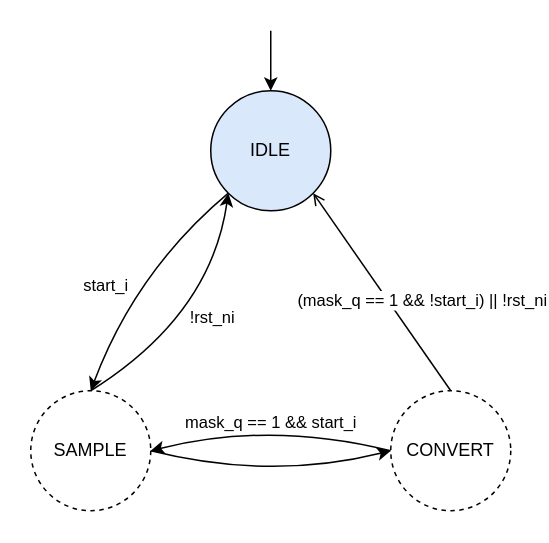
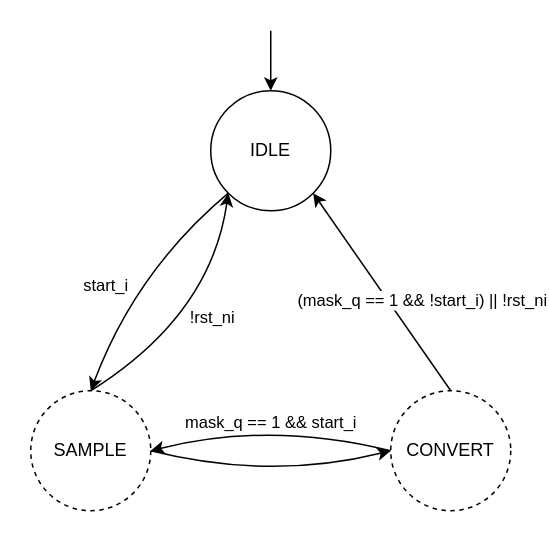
node "IDLE": fillcolor #dae8fc -> #ffffff
edge "CONVERT" -> "IDLE": arrowhead open -> classic
